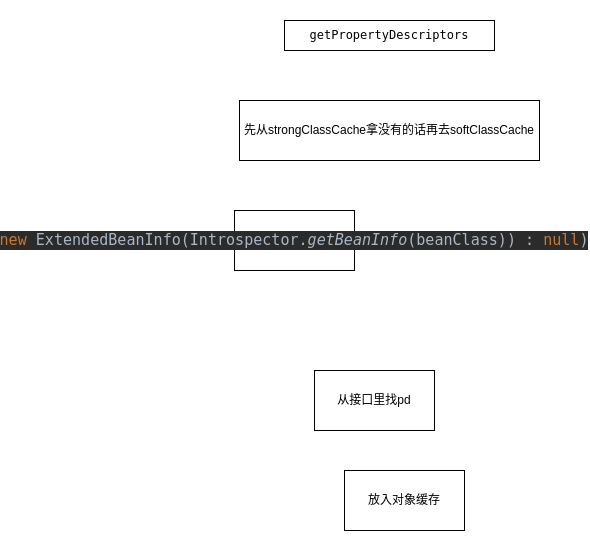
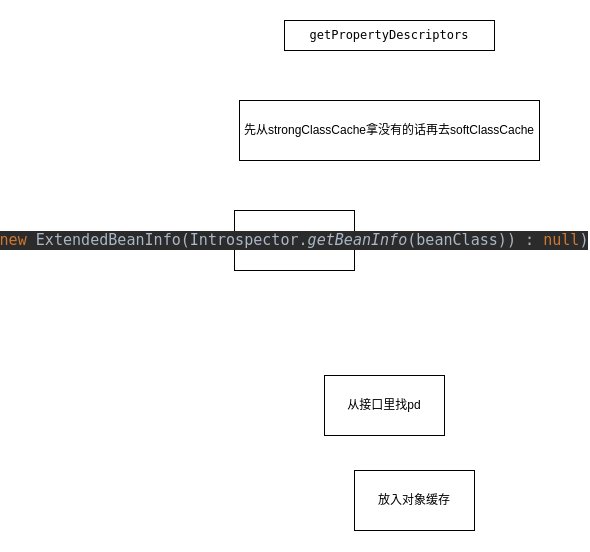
node "从接口里找pd": moved (375, 401) -> (385, 406)
node "放入对象缓存": moved (405, 501) -> (415, 501)
